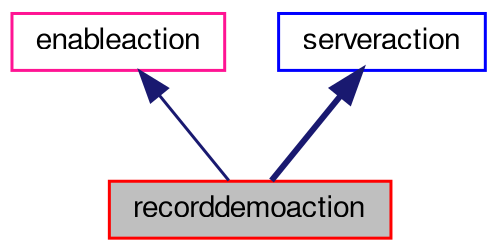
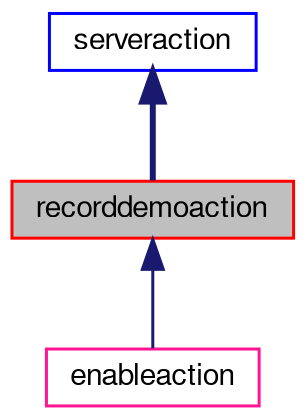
edge "recorddemoaction" -> "enableaction": reversed
